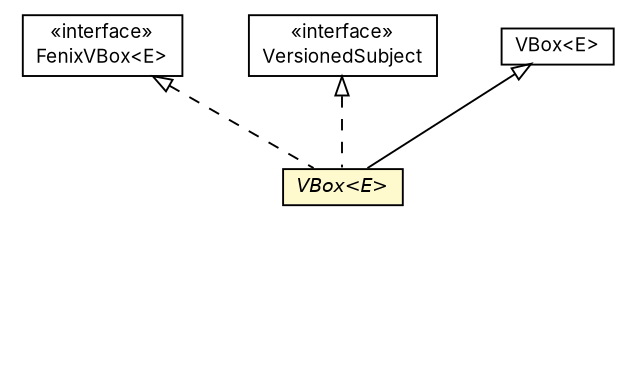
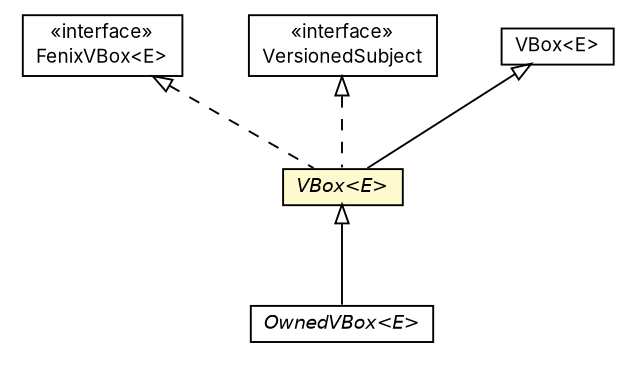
node "OwnedVBox<E>": added
